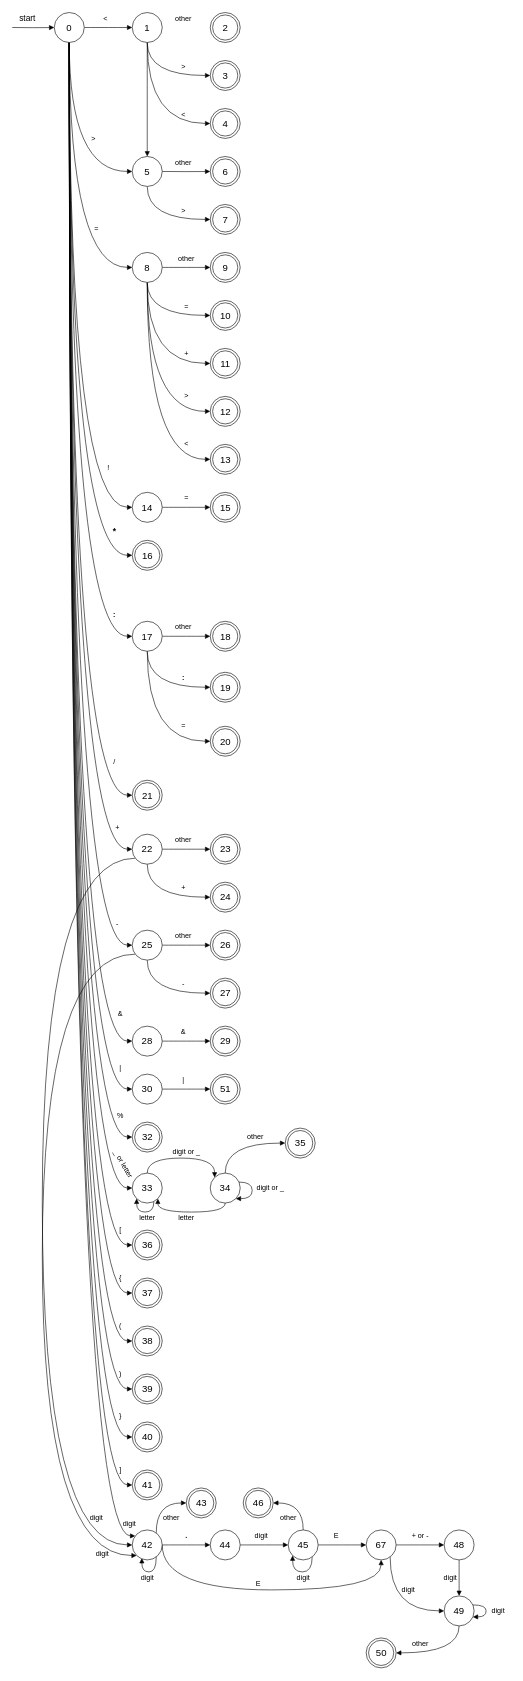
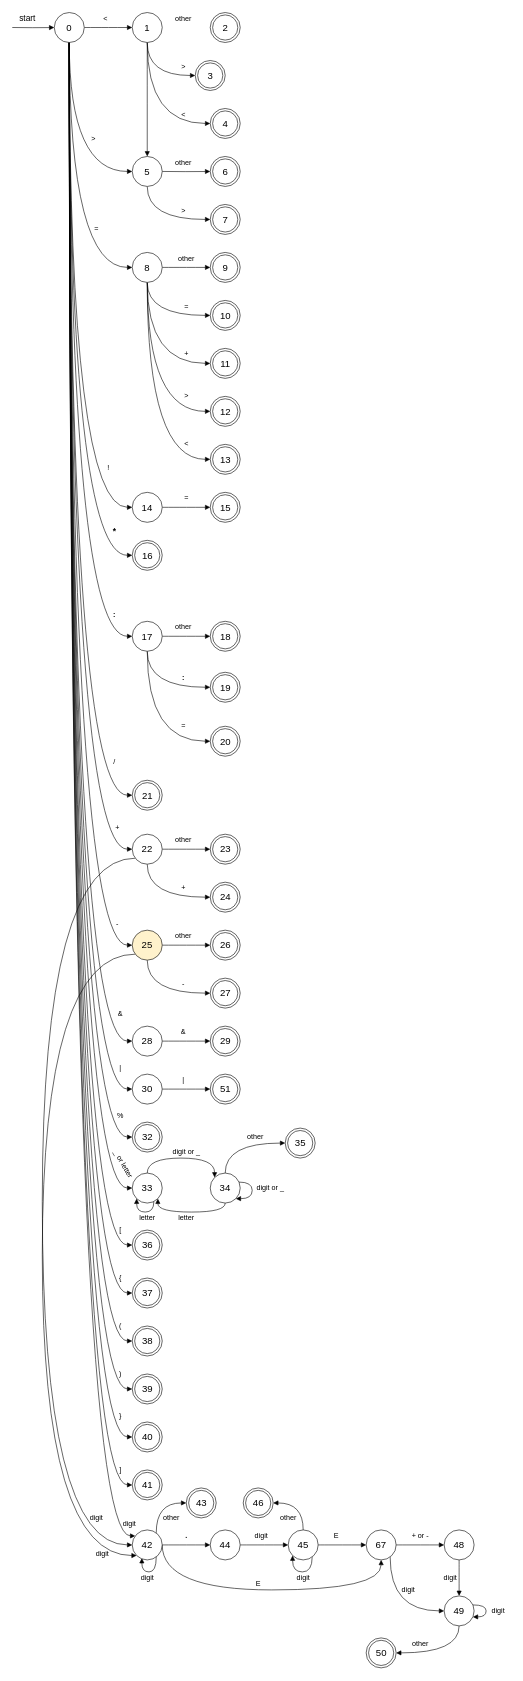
node "3": moved (225, 75) -> (210, 75)
node "25": fillcolor #ffffff -> #fff2cc
